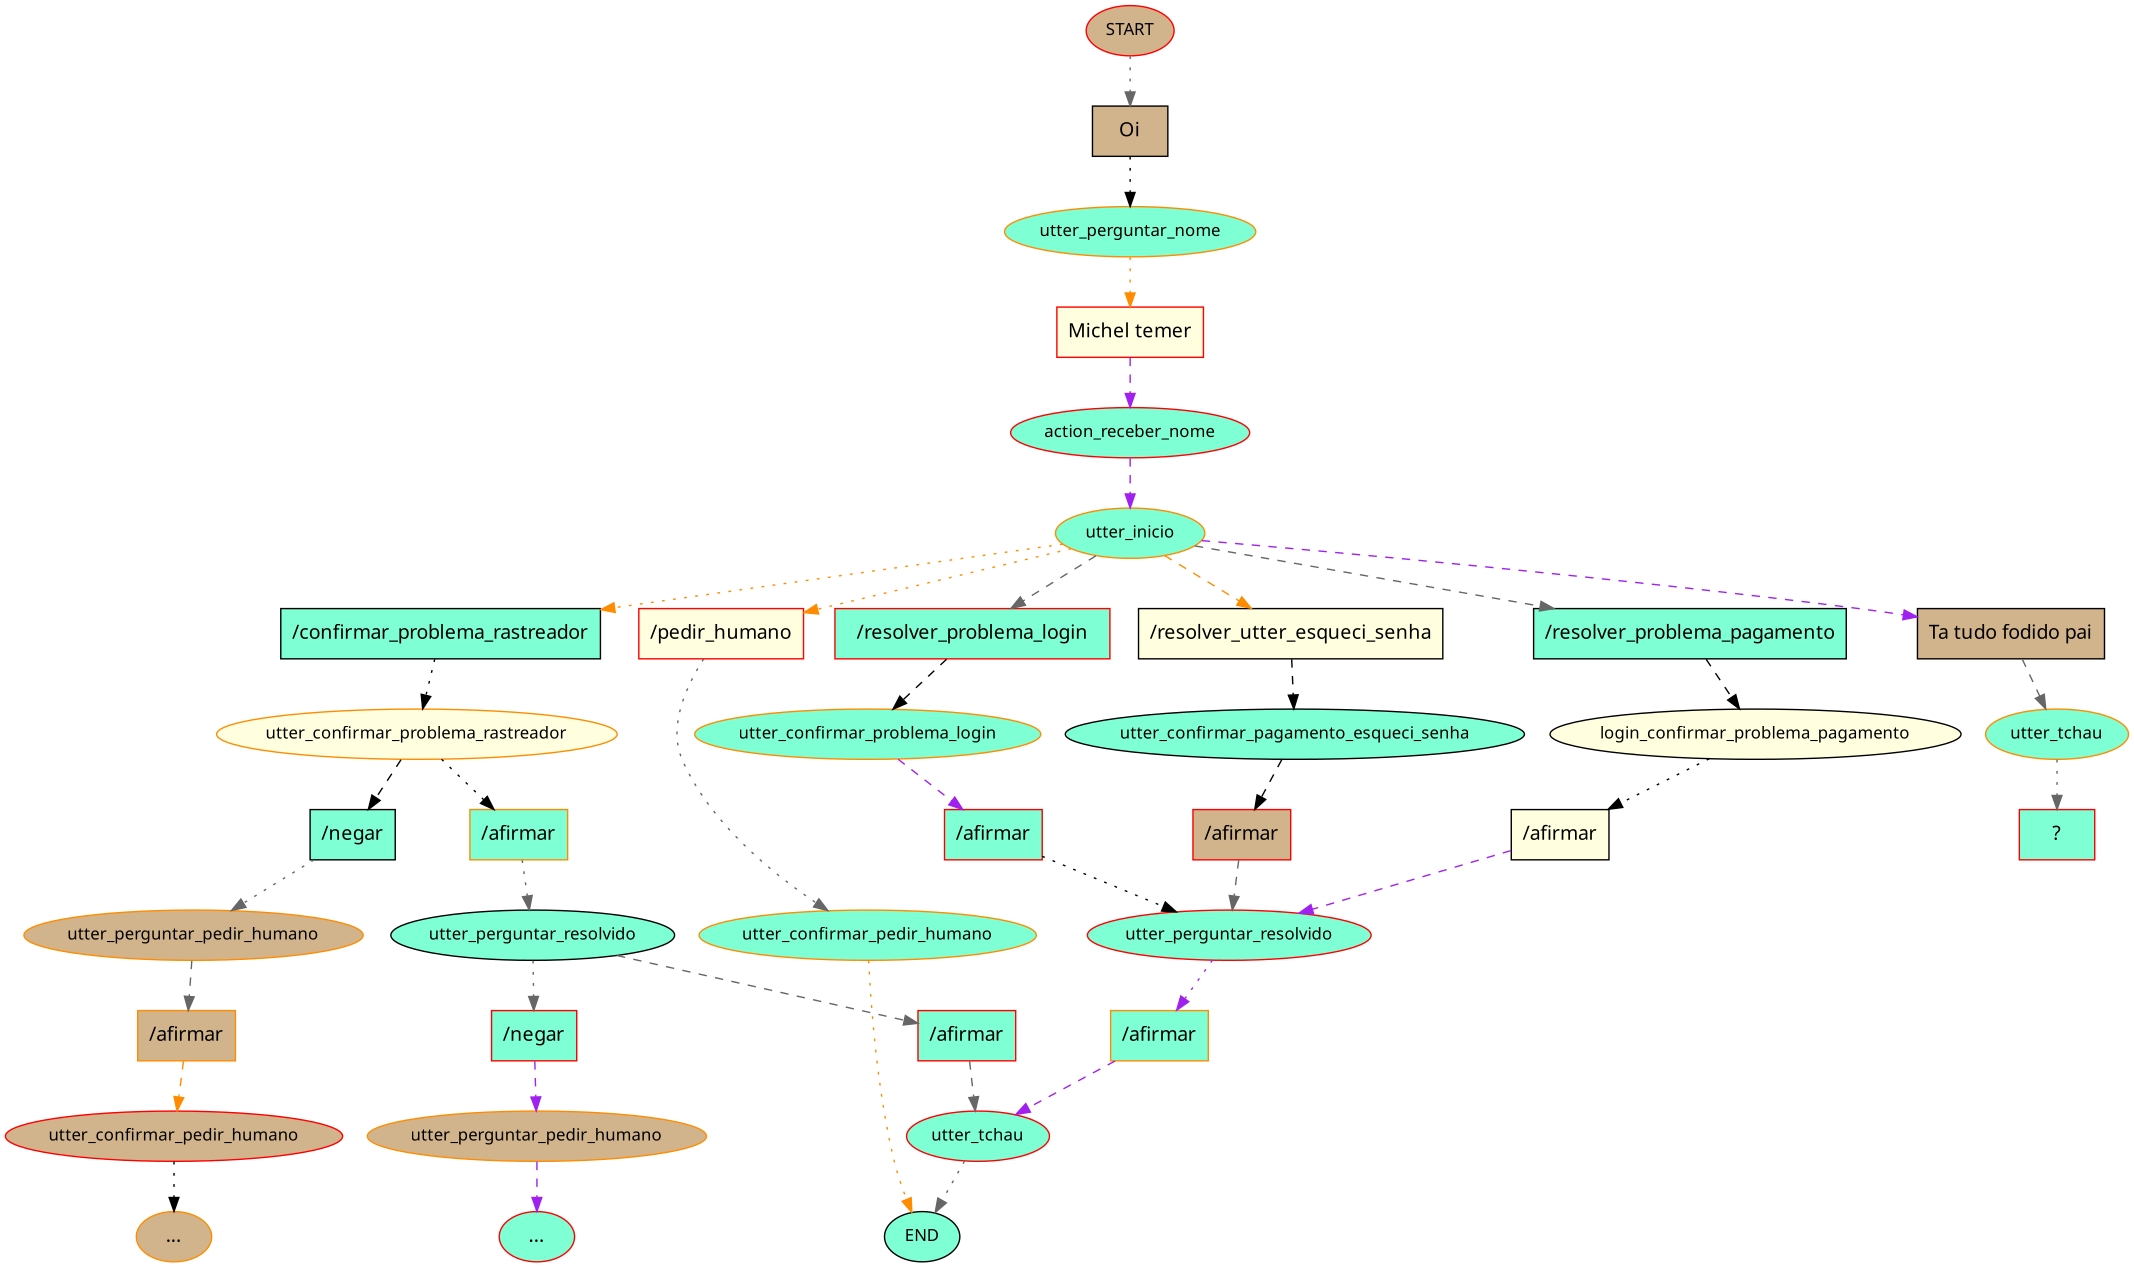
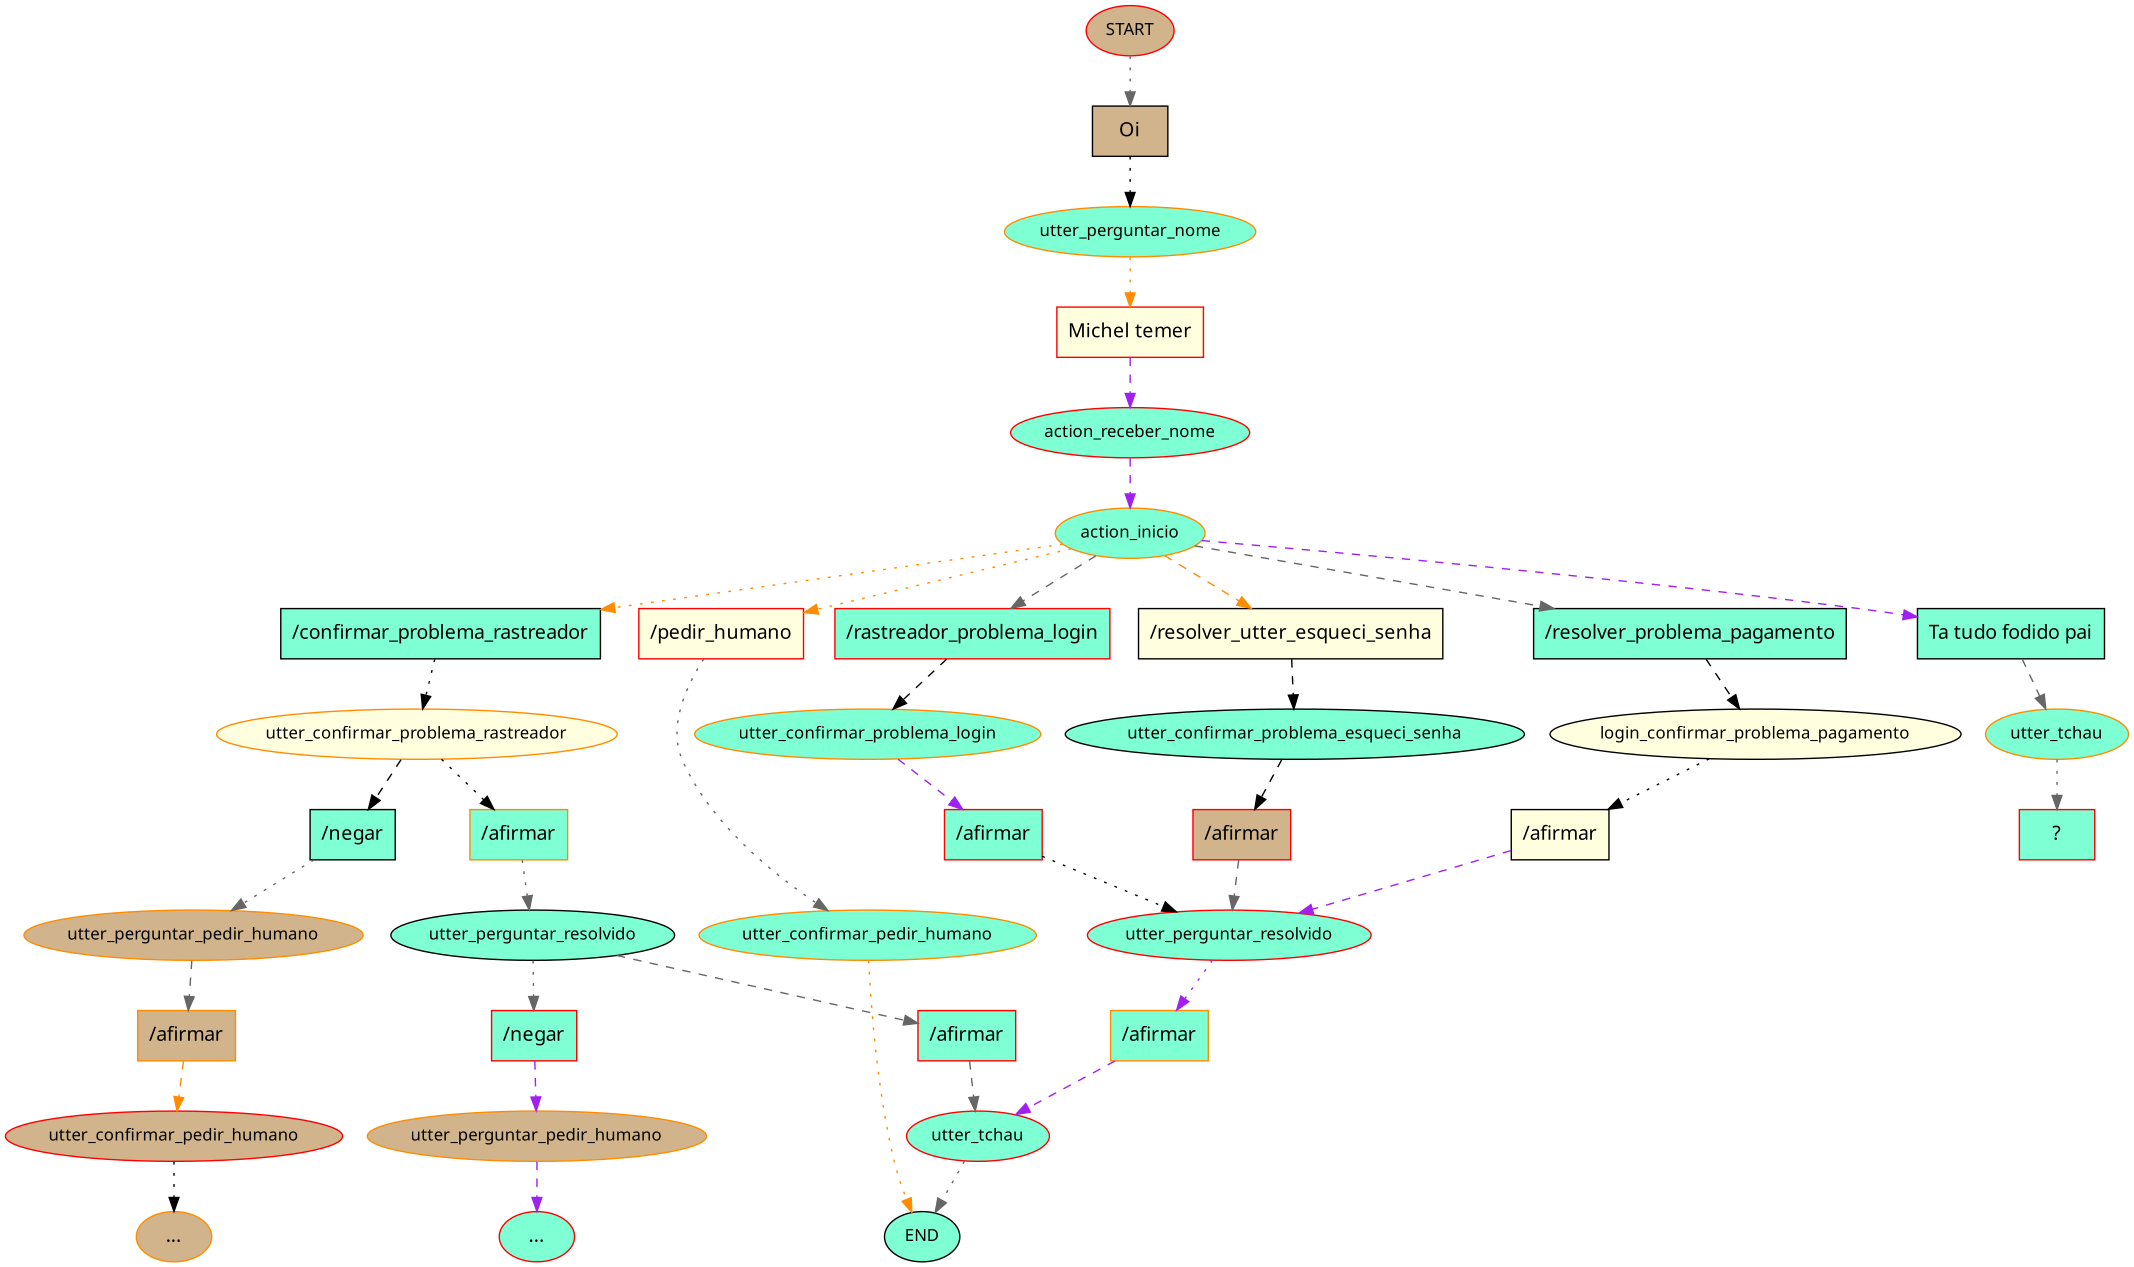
node "utter_inicio": label "utter_inicio" -> "action_inicio"
node "/resolver_problema_login": label "/resolver_problema_login" -> "/rastreador_problema_login"
node "Ta tudo fodido pai": fillcolor tan -> aquamarine
node "utter_confirmar_pagamento_esqueci_senha": label "utter_confirmar_pagamento_esqueci_senha" -> "utter_confirmar_problema_esqueci_senha"
